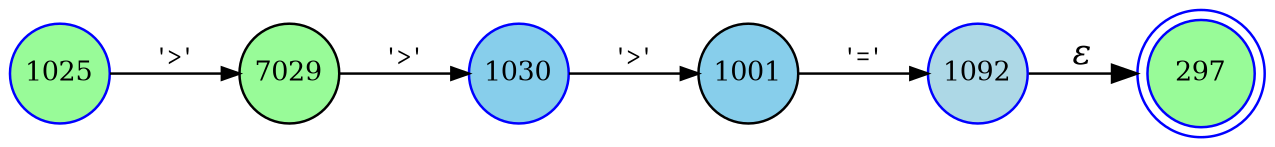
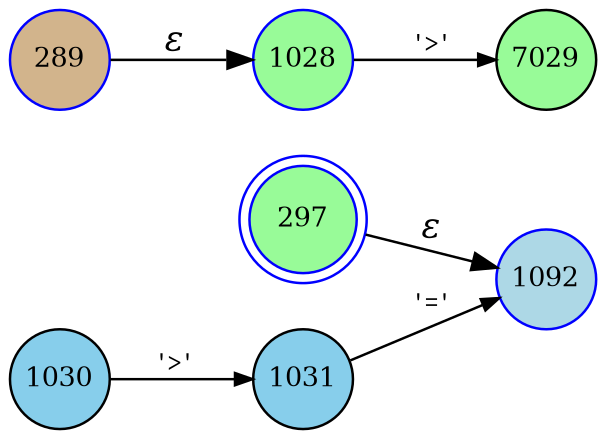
node "289": added
node "1025": label "1025" -> "1028"
edge "7029" -> "1030": removed, label "'>'"
node "1030": color blue -> black
node "1001": label "1001" -> "1031"
edge "1092" -> "297": reversed
